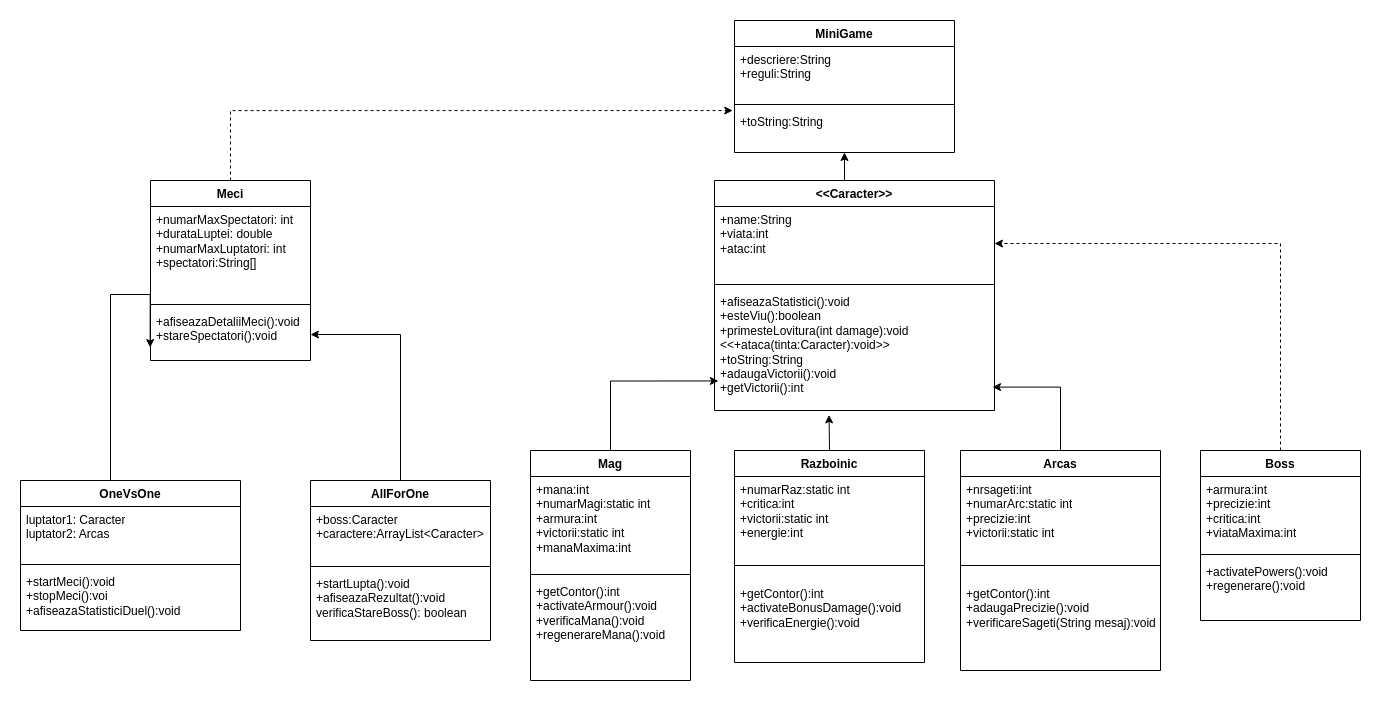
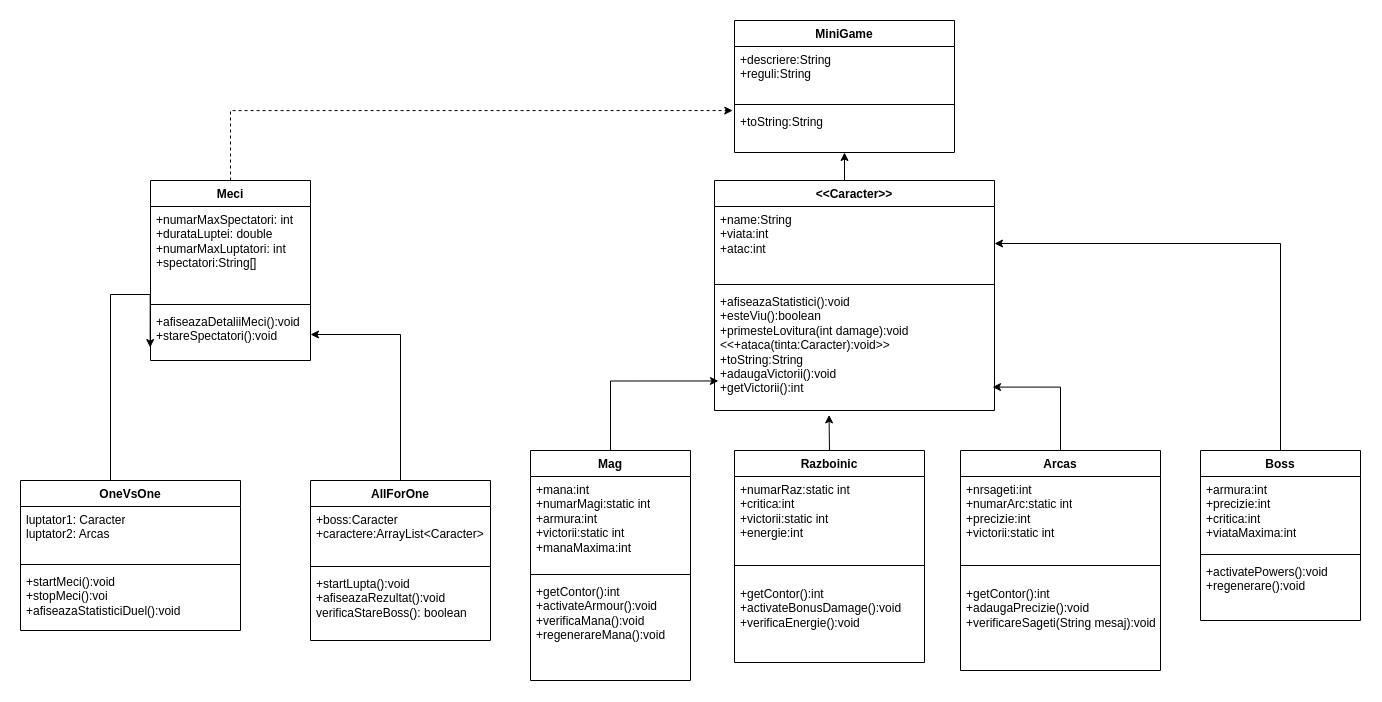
edge "Boss" -> "+name:String +viata:int +atac:int": style dashed -> solid
